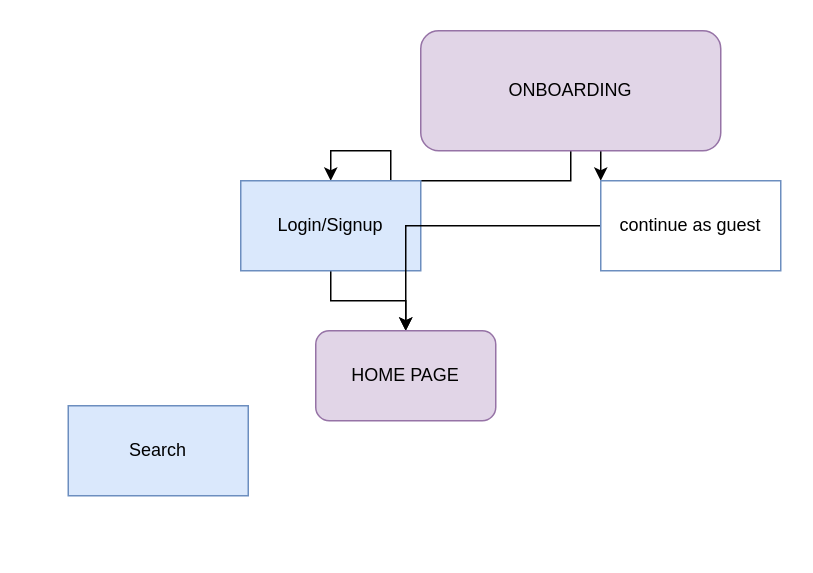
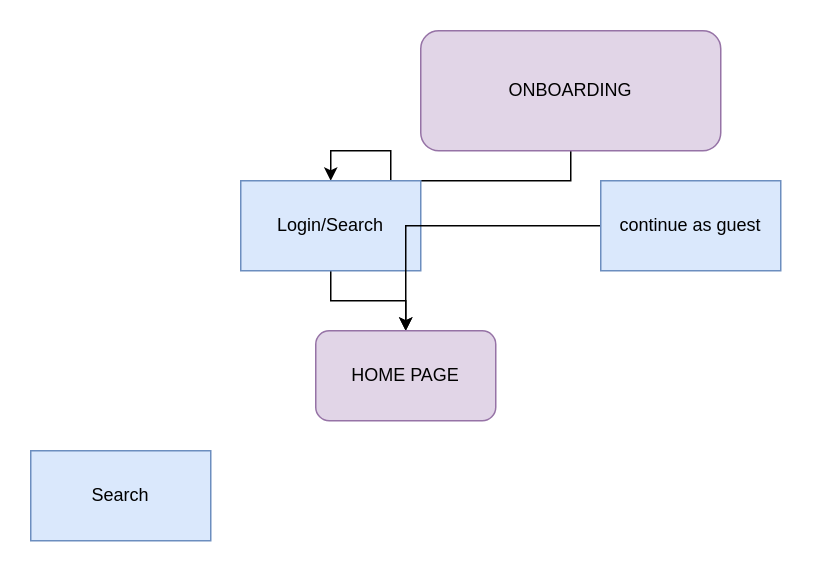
edge "ONBOARDING" -> "continue as guest": removed
node "Login/Signup": label "Login/Signup" -> "Login/Search"
node "continue as guest": fillcolor #ffffff -> #dae8fc
node "Search": moved (158, 451) -> (121, 496)
